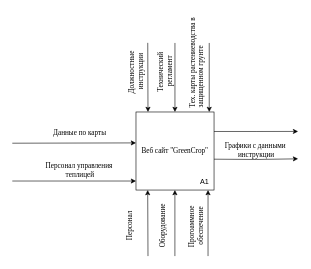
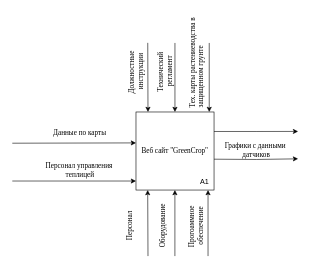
node "Графики с данными инструкции": label "Графики с данными инструкции" -> "Графики с данными датчиков"
